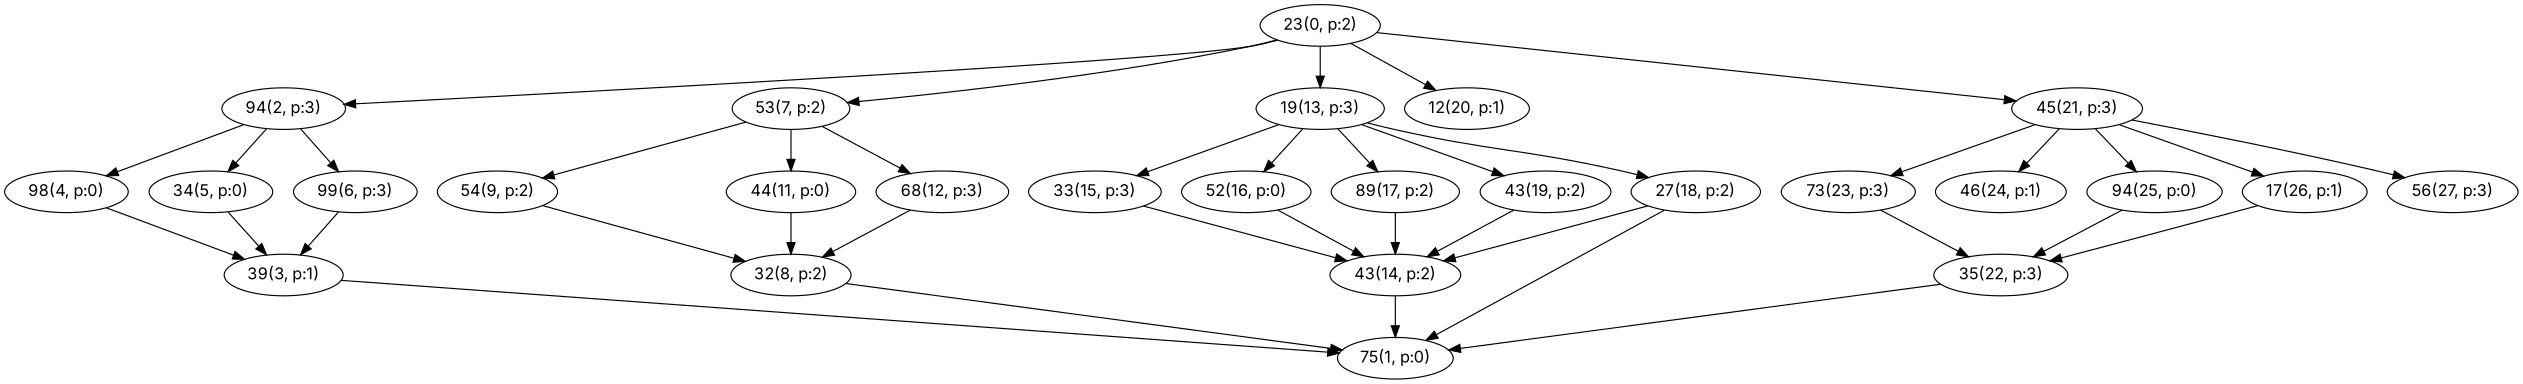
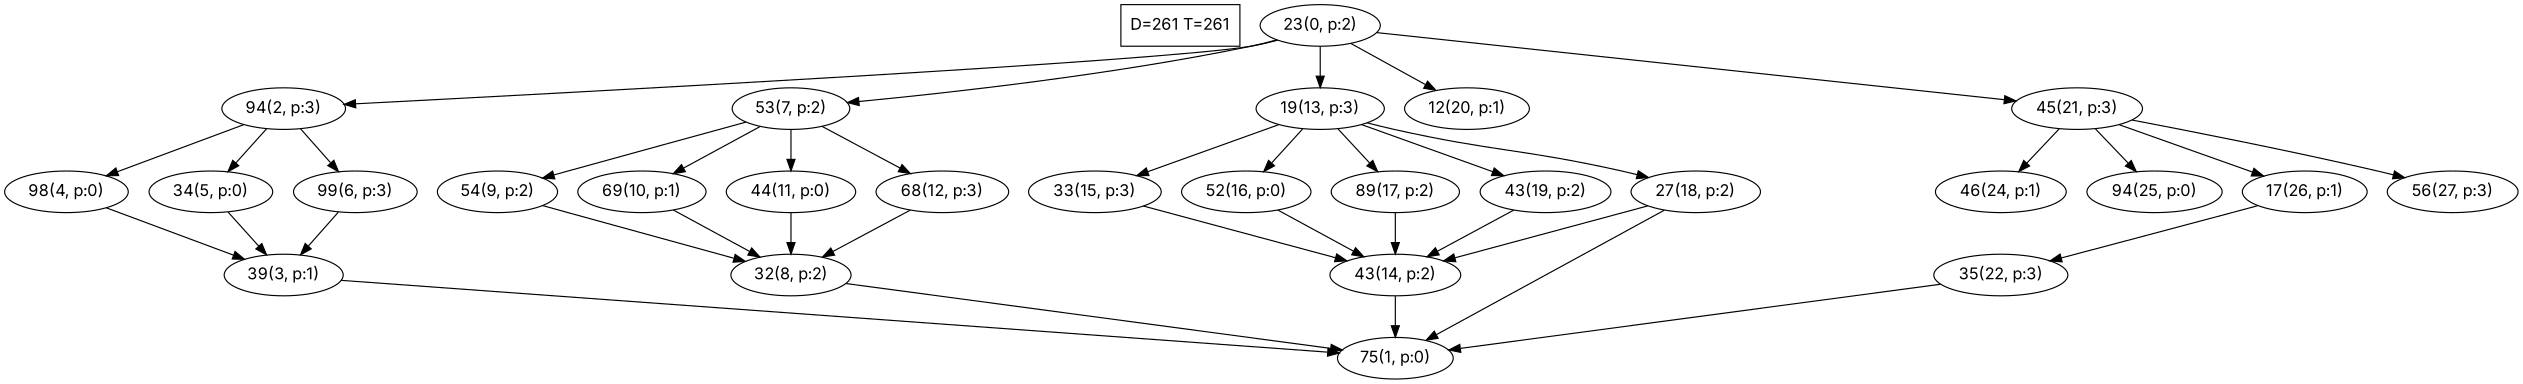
node "D=261 T=261": added
node "69(10, p:1)": added
node "73(23, p:3)": removed
edge "94(25, p:0)" -> "35(22, p:3)": removed
